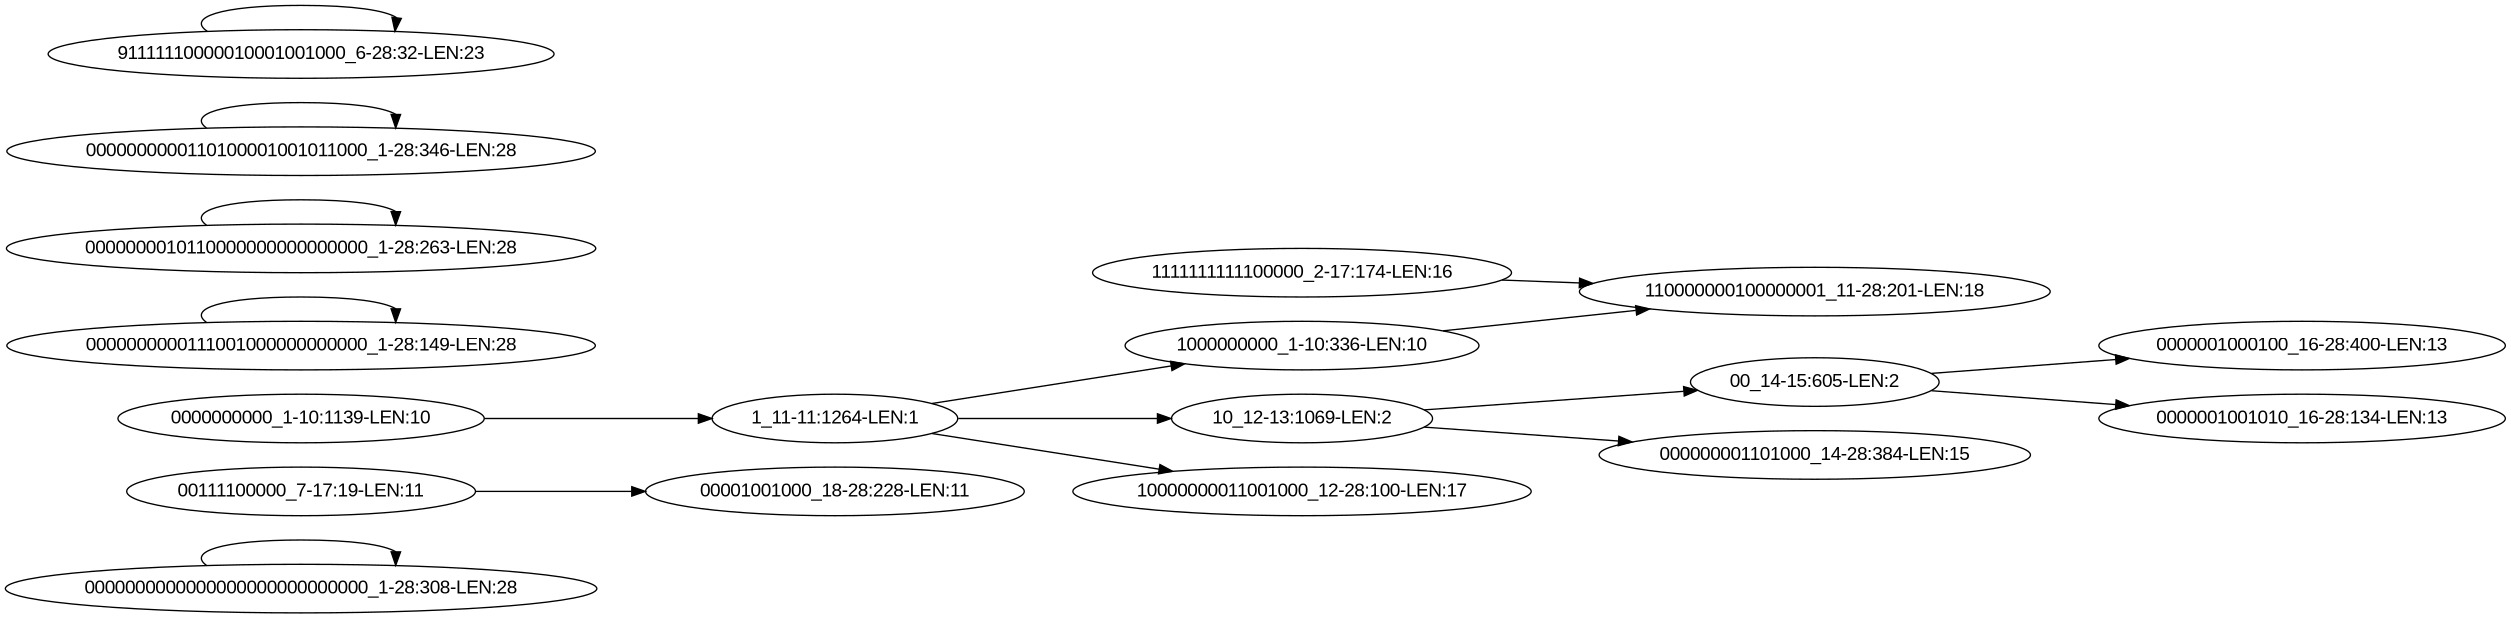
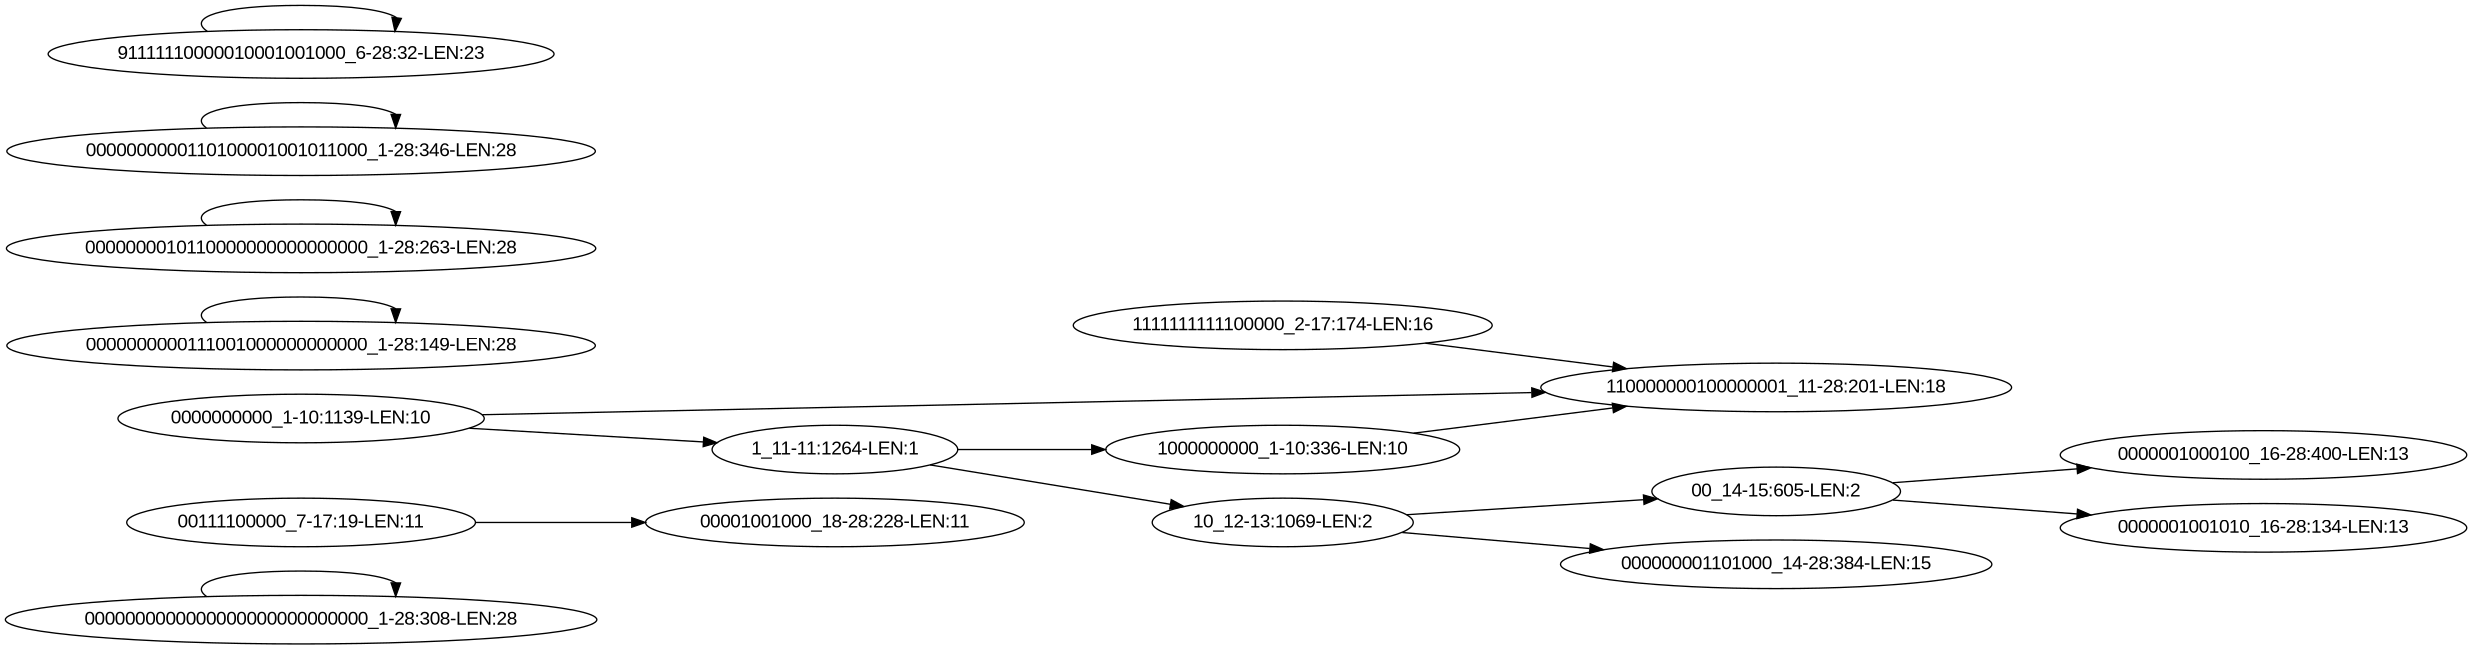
edge "0000000000_1-10:1139-LEN:10" -> "110000000100000001_11-28:201-LEN:18": added
node "10000000011001000_12-28:100-LEN:17": removed
